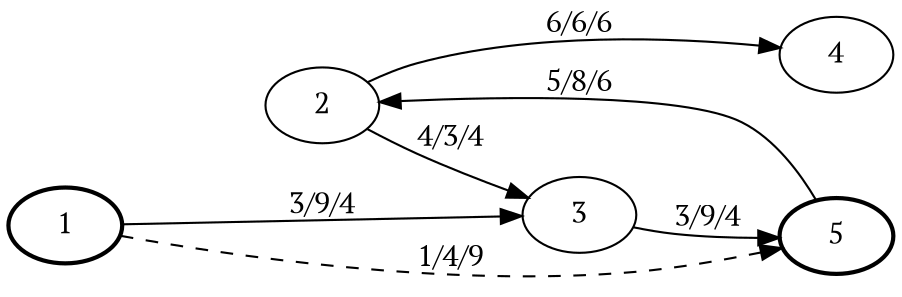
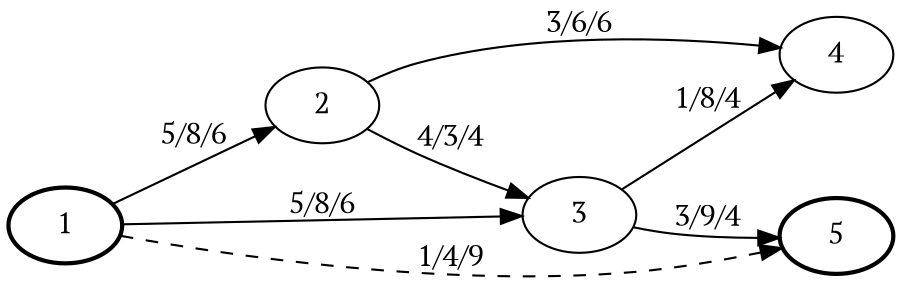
edge "2" -> "4": label "6/6/6" -> "3/6/6"
edge "5" -> "2": now "1" -> "2"
edge "3" -> "4": added, label "1/8/4"
edge "1" -> "3": label "3/9/4" -> "5/8/6"
